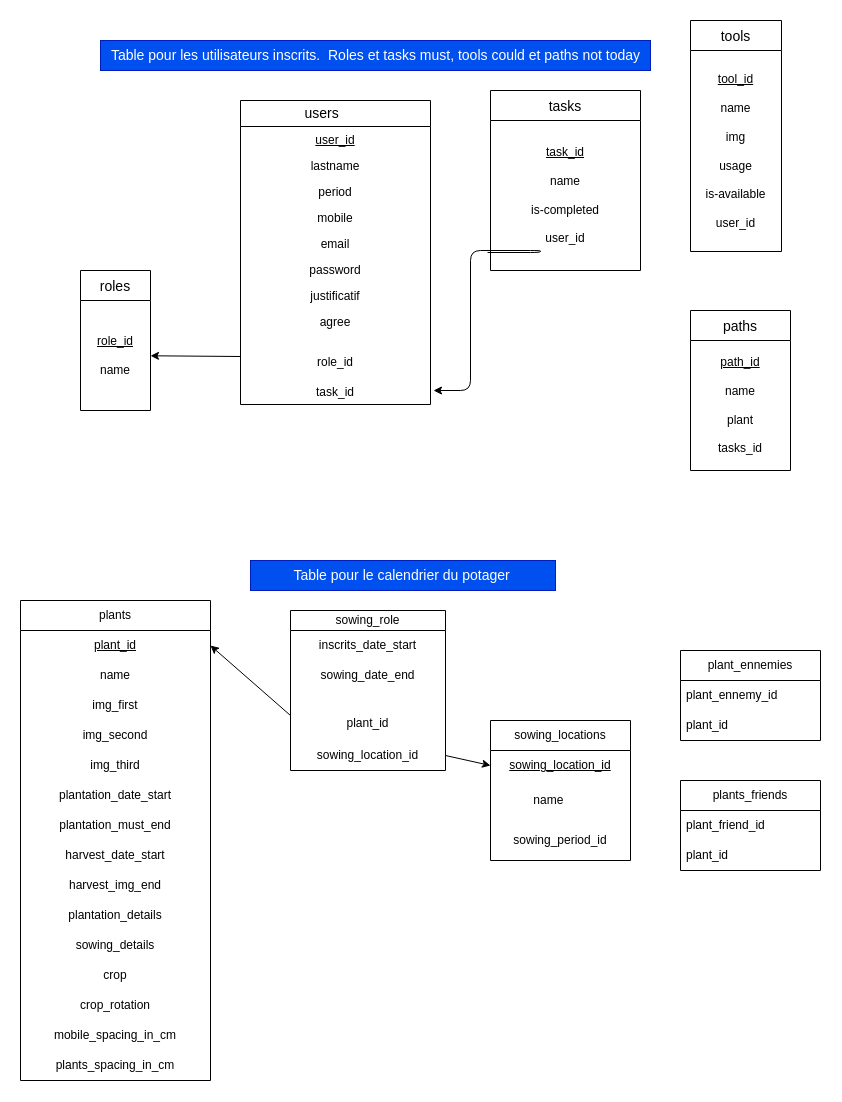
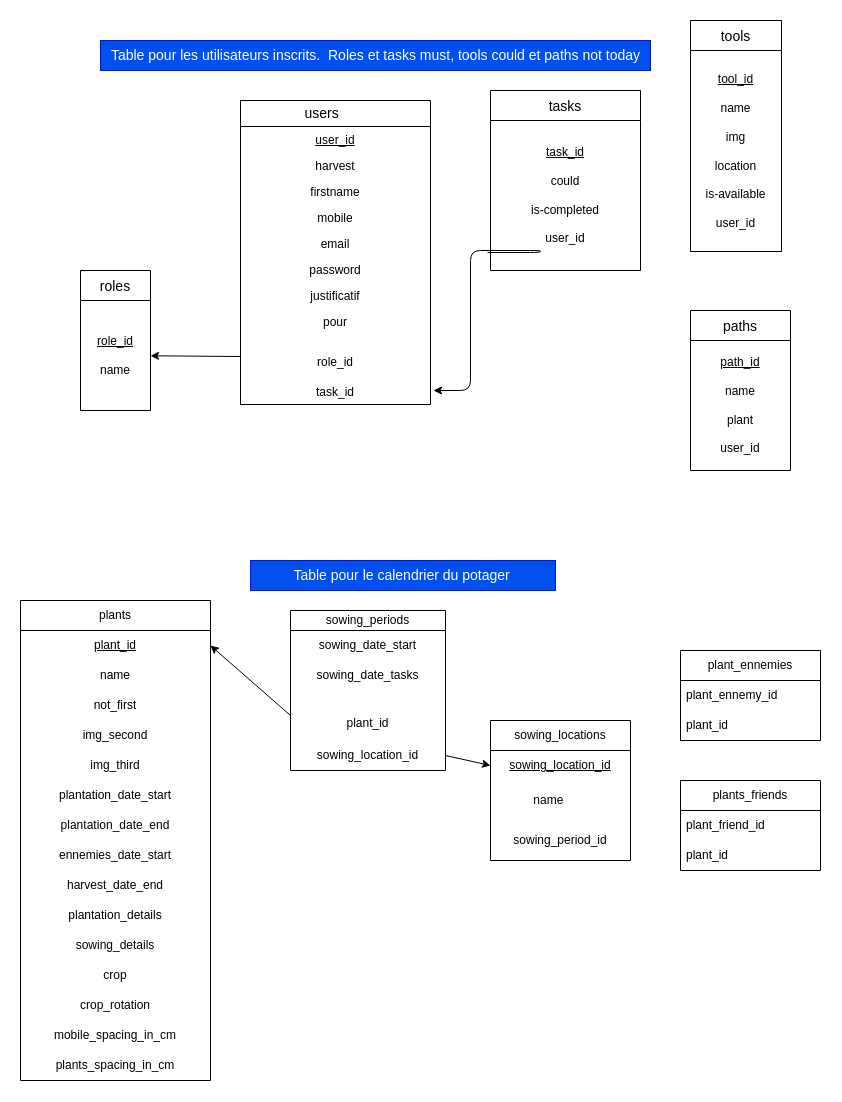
node "tool_id name img usage is-available user_id": label "tool_id name img usage is-available user_id" -> "tool_id name img location is-available user_id"
node "lastname": label "lastname" -> "harvest"
node "period": label "period" -> "firstname"
node "task_id name is-completed user_id": label "task_id name is-completed user_id" -> "task_id could is-completed user_id"
node "agree": label "agree" -> "pour"
node "path_id name plant tasks_id": label "path_id name plant tasks_id" -> "path_id name plant user_id"
node "sowing_role": label "sowing_role" -> "sowing_periods"
node "inscrits_date_start": label "inscrits_date_start" -> "sowing_date_start"
node "sowing_date_end": label "sowing_date_end" -> "sowing_date_tasks"
node "img_first": label "img_first" -> "not_first"
node "plantation_must_end": label "plantation_must_end" -> "plantation_date_end"
node "harvest_date_start": label "harvest_date_start" -> "ennemies_date_start"
node "harvest_img_end": label "harvest_img_end" -> "harvest_date_end"
